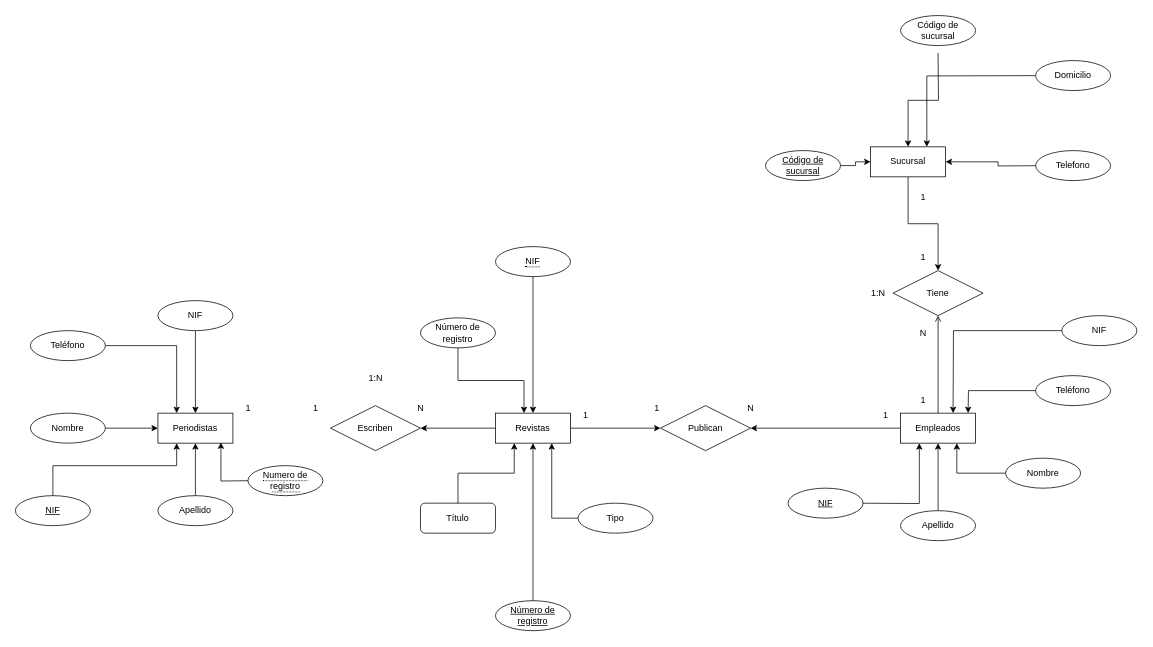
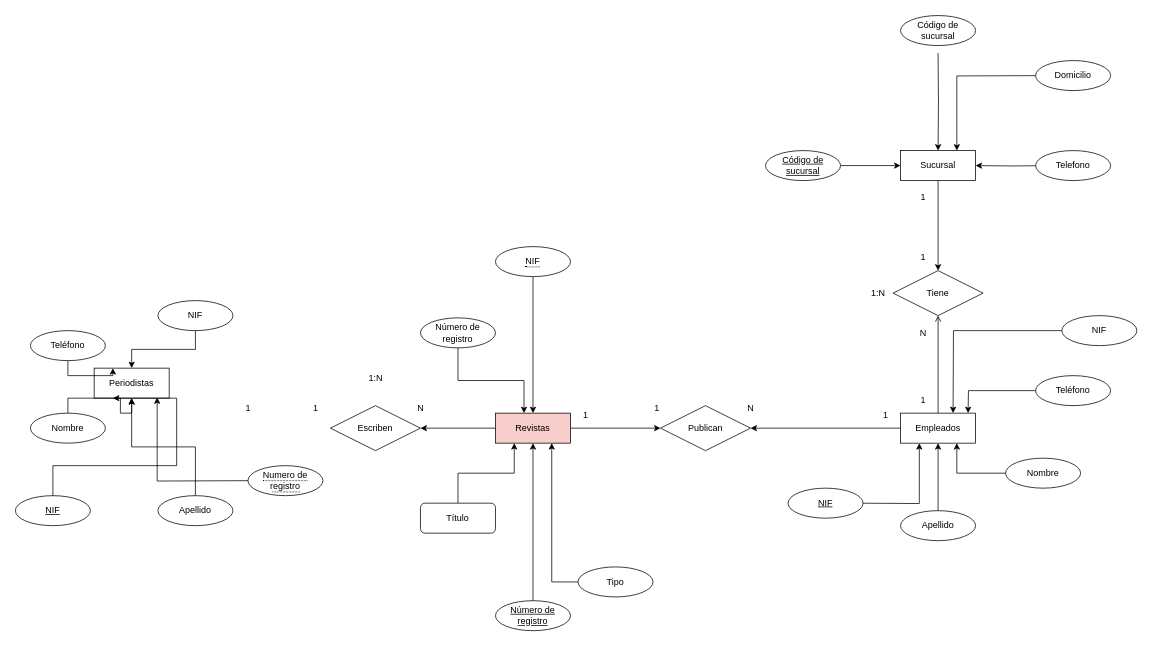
node "Sucursal": moved (908, 162) -> (938, 165)
node "Periodistas": moved (195, 428) -> (132, 383)
node "Revistas": fillcolor #ffffff -> #f8cecc
node "Tipo": moved (615, 518) -> (615, 582)
